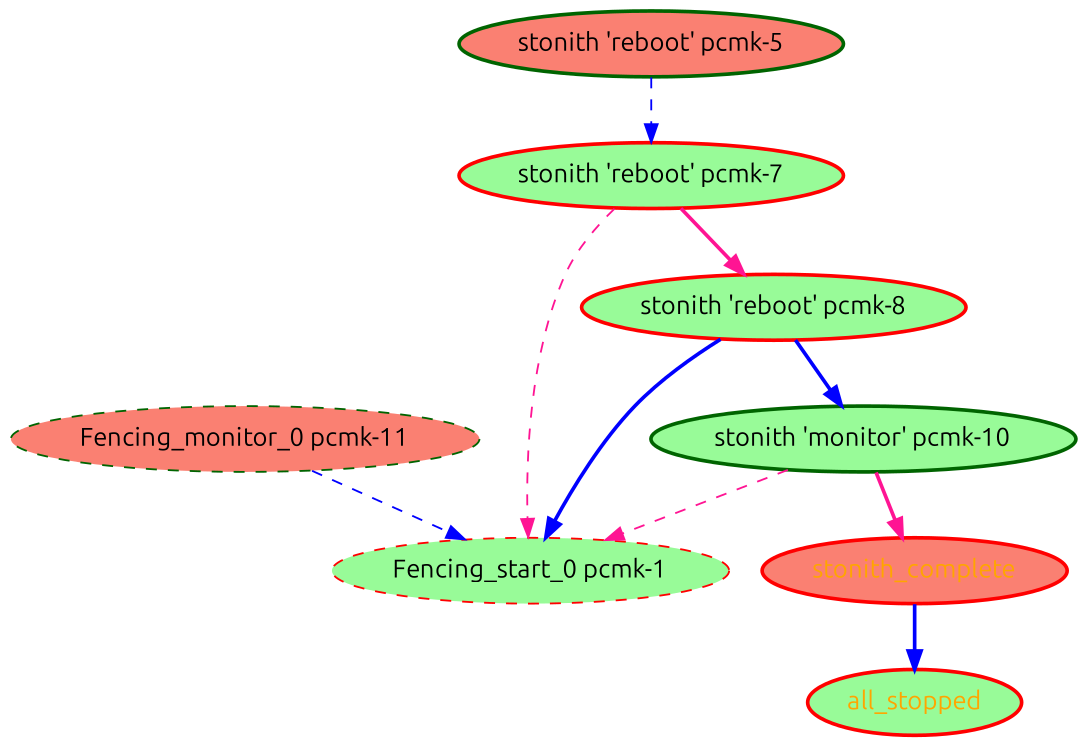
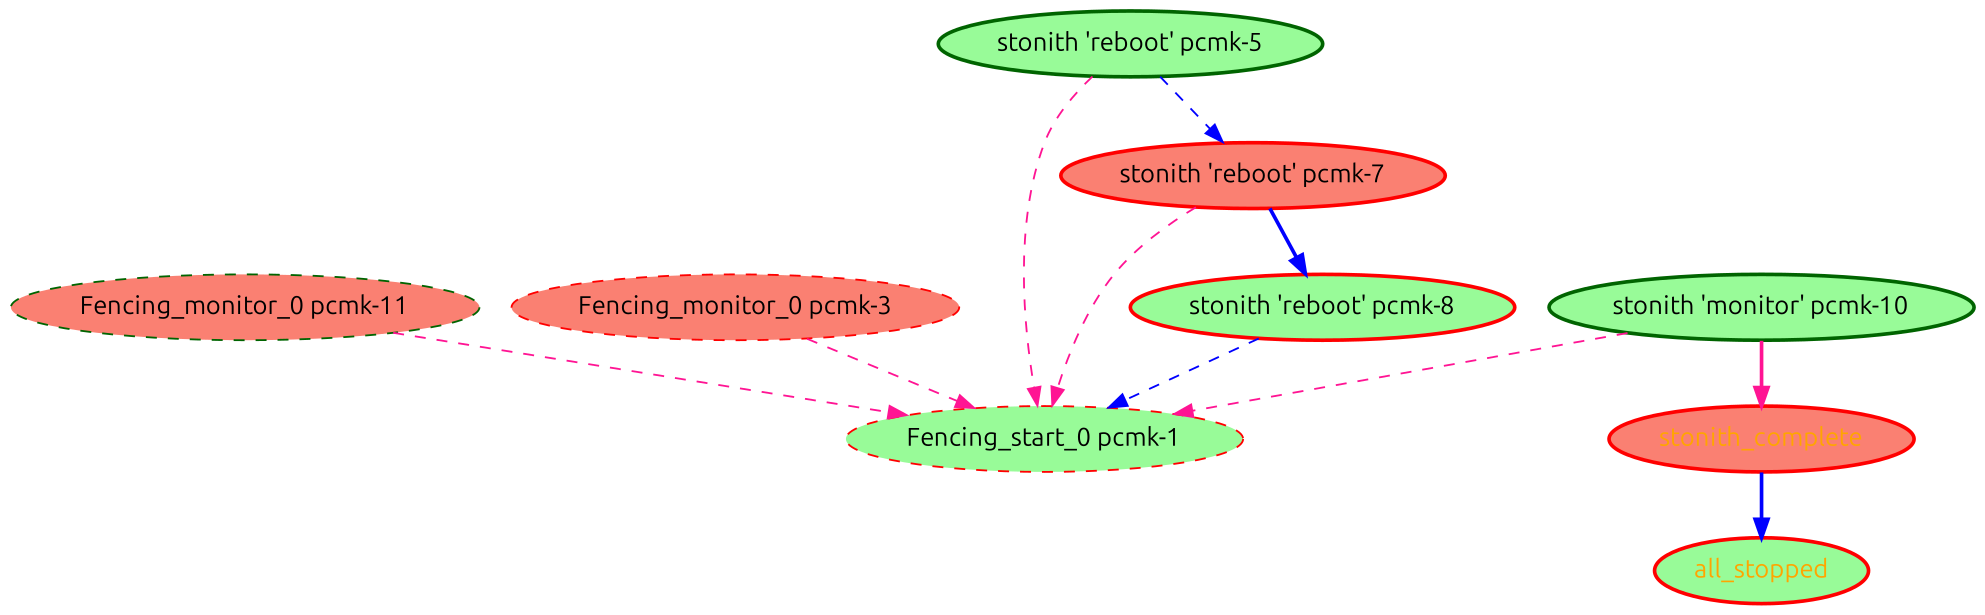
node "stonith 'reboot' pcmk-5": fillcolor salmon -> palegreen
node "stonith 'reboot' pcmk-7": fillcolor palegreen -> salmon
edge "stonith 'reboot' pcmk-5" -> "Fencing_start_0 pcmk-1": added
edge "stonith 'reboot' pcmk-7" -> "stonith 'reboot' pcmk-8": color deeppink -> blue
node "Fencing_monitor_0 pcmk-3": added
edge "stonith 'reboot' pcmk-8" -> "stonith 'monitor' pcmk-10": removed
edge "stonith 'reboot' pcmk-8" -> "Fencing_start_0 pcmk-1": style bold -> dashed
edge "Fencing_monitor_0 pcmk-11" -> "Fencing_start_0 pcmk-1": color blue -> deeppink
